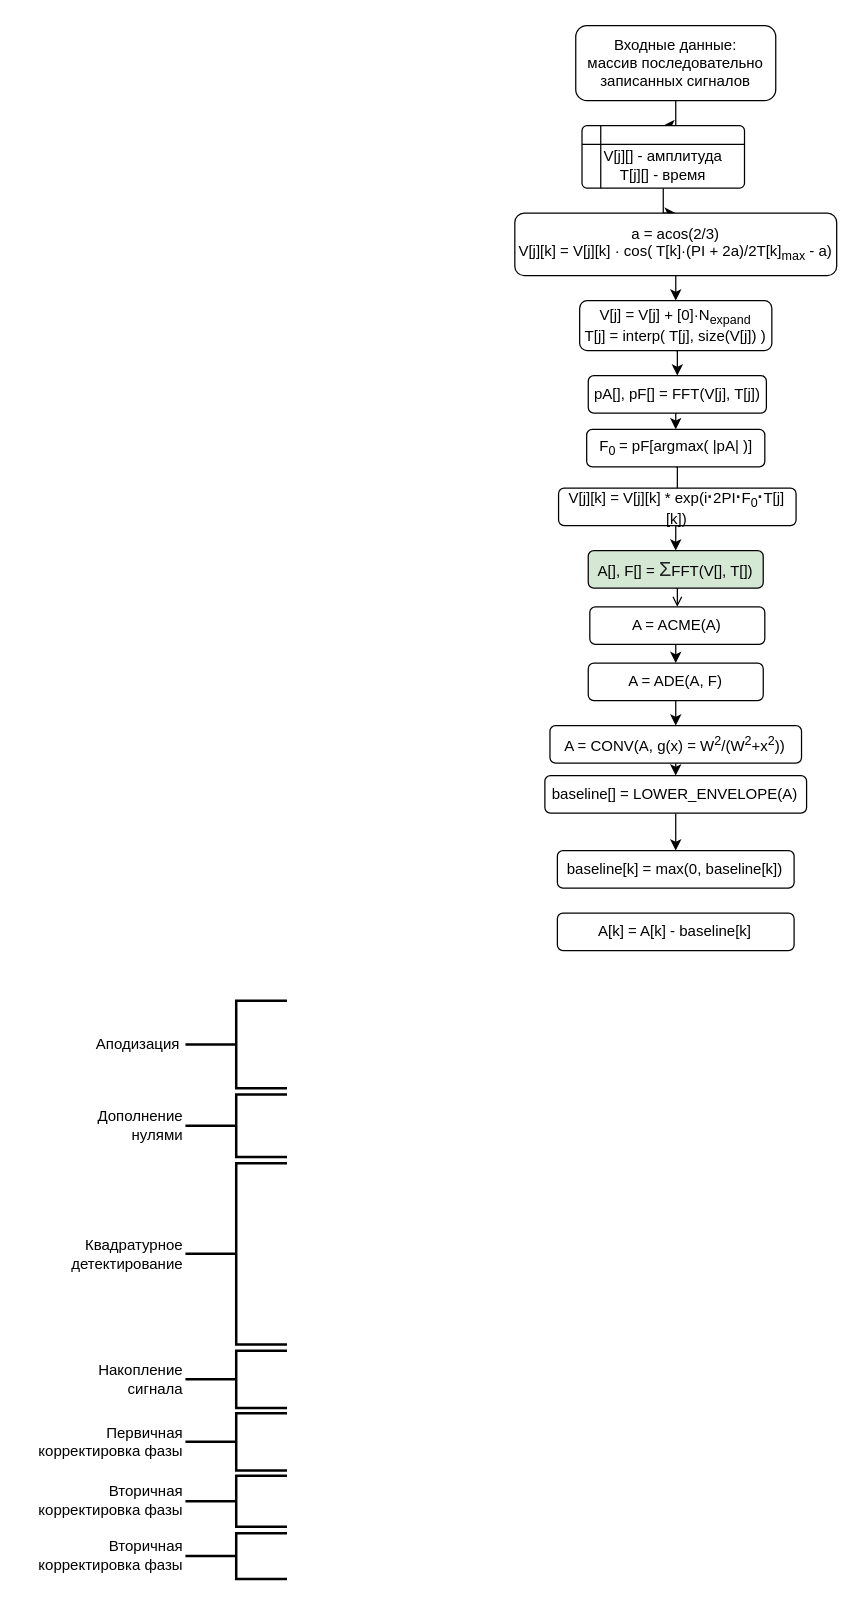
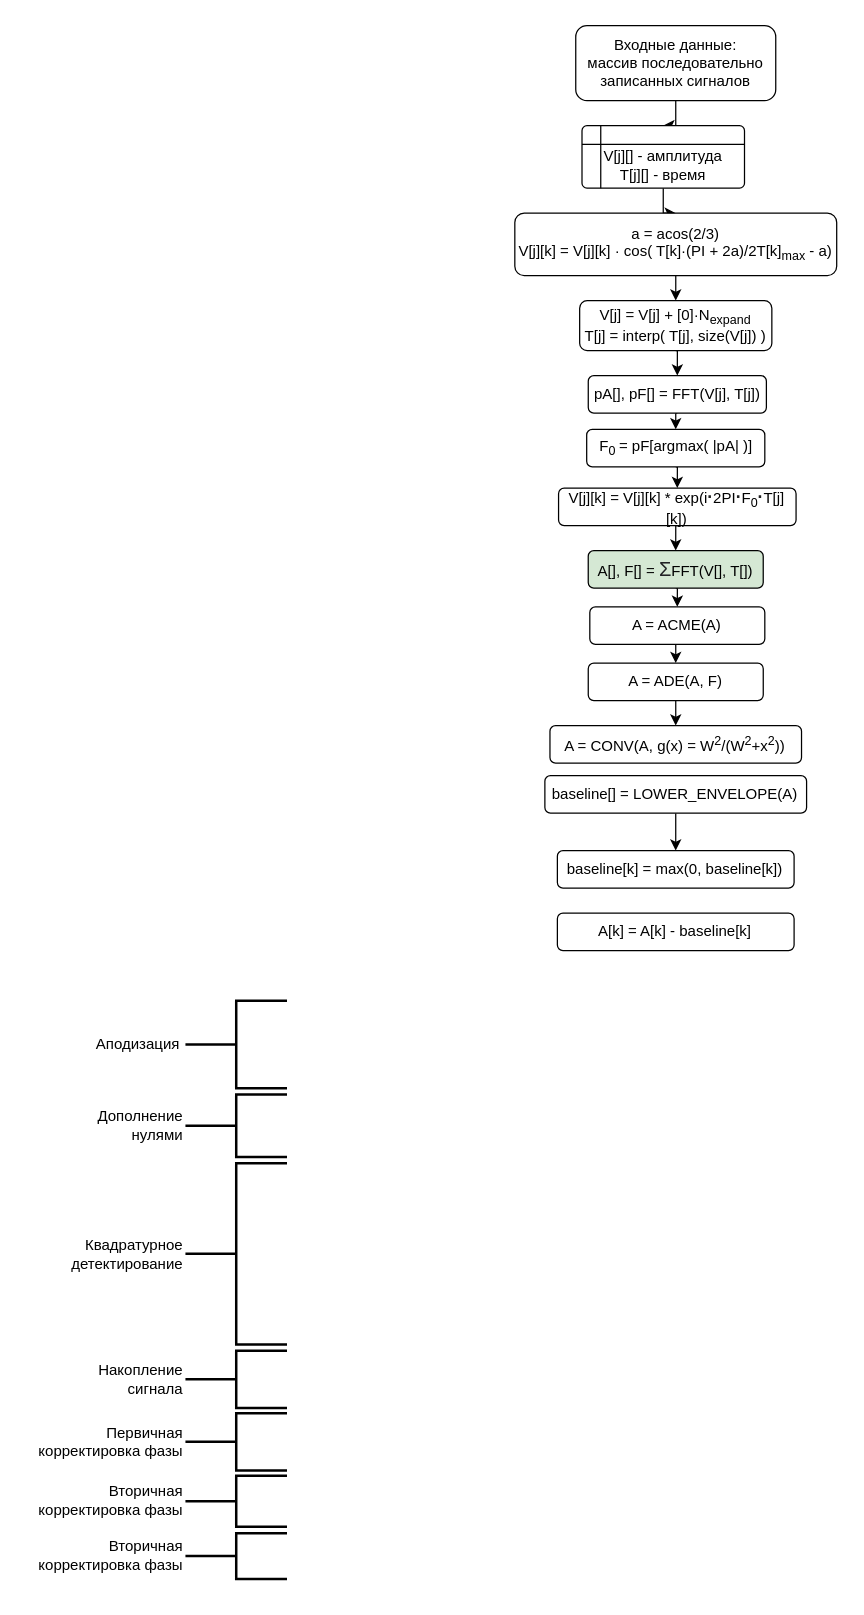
edge "F0 = pF[argmax( |pA| )]" -- "V[j][k] = V[j][k] * exp(i·2PI·F0·T[j][k])": arrowhead none -> classic
edge "A[], F[] = ΣFFT(V[], T[])" -> "A = ACME(A)": arrowhead open -> classic
edge "A = CONV(A, g(x) = W2/(W2+x2))" -> "baseline[] = LOWER_ENVELOPE(A)": removed
